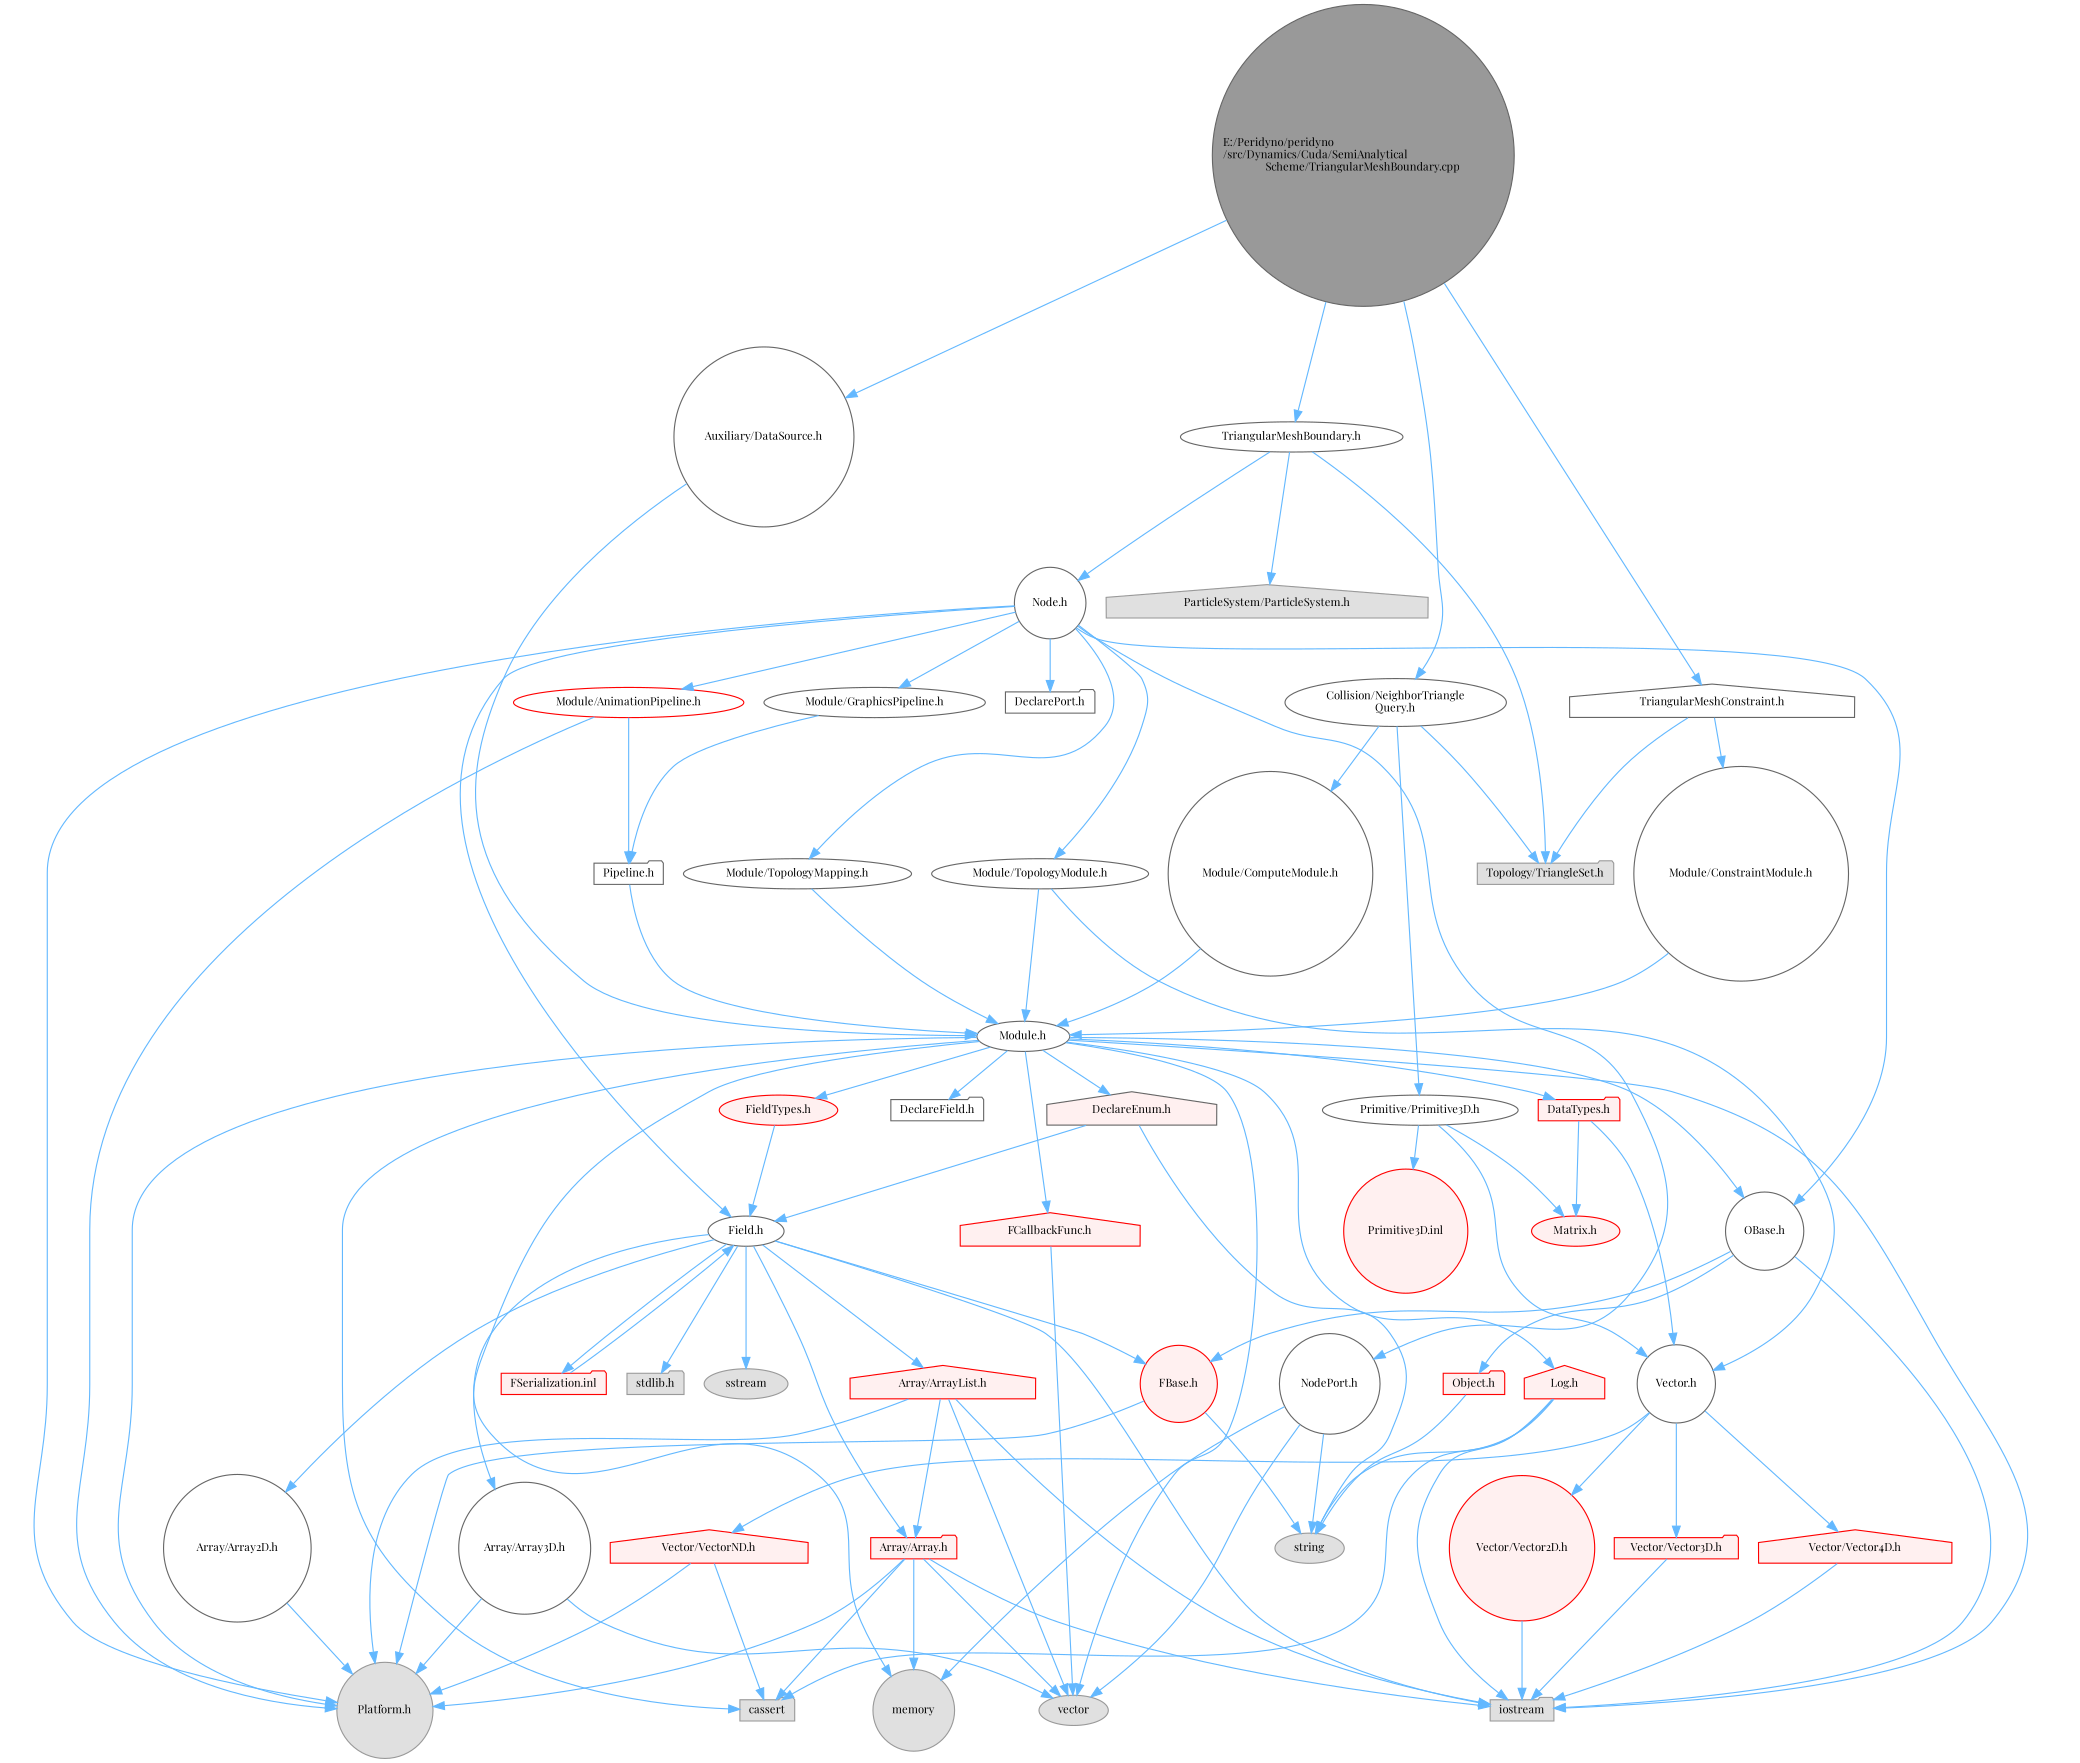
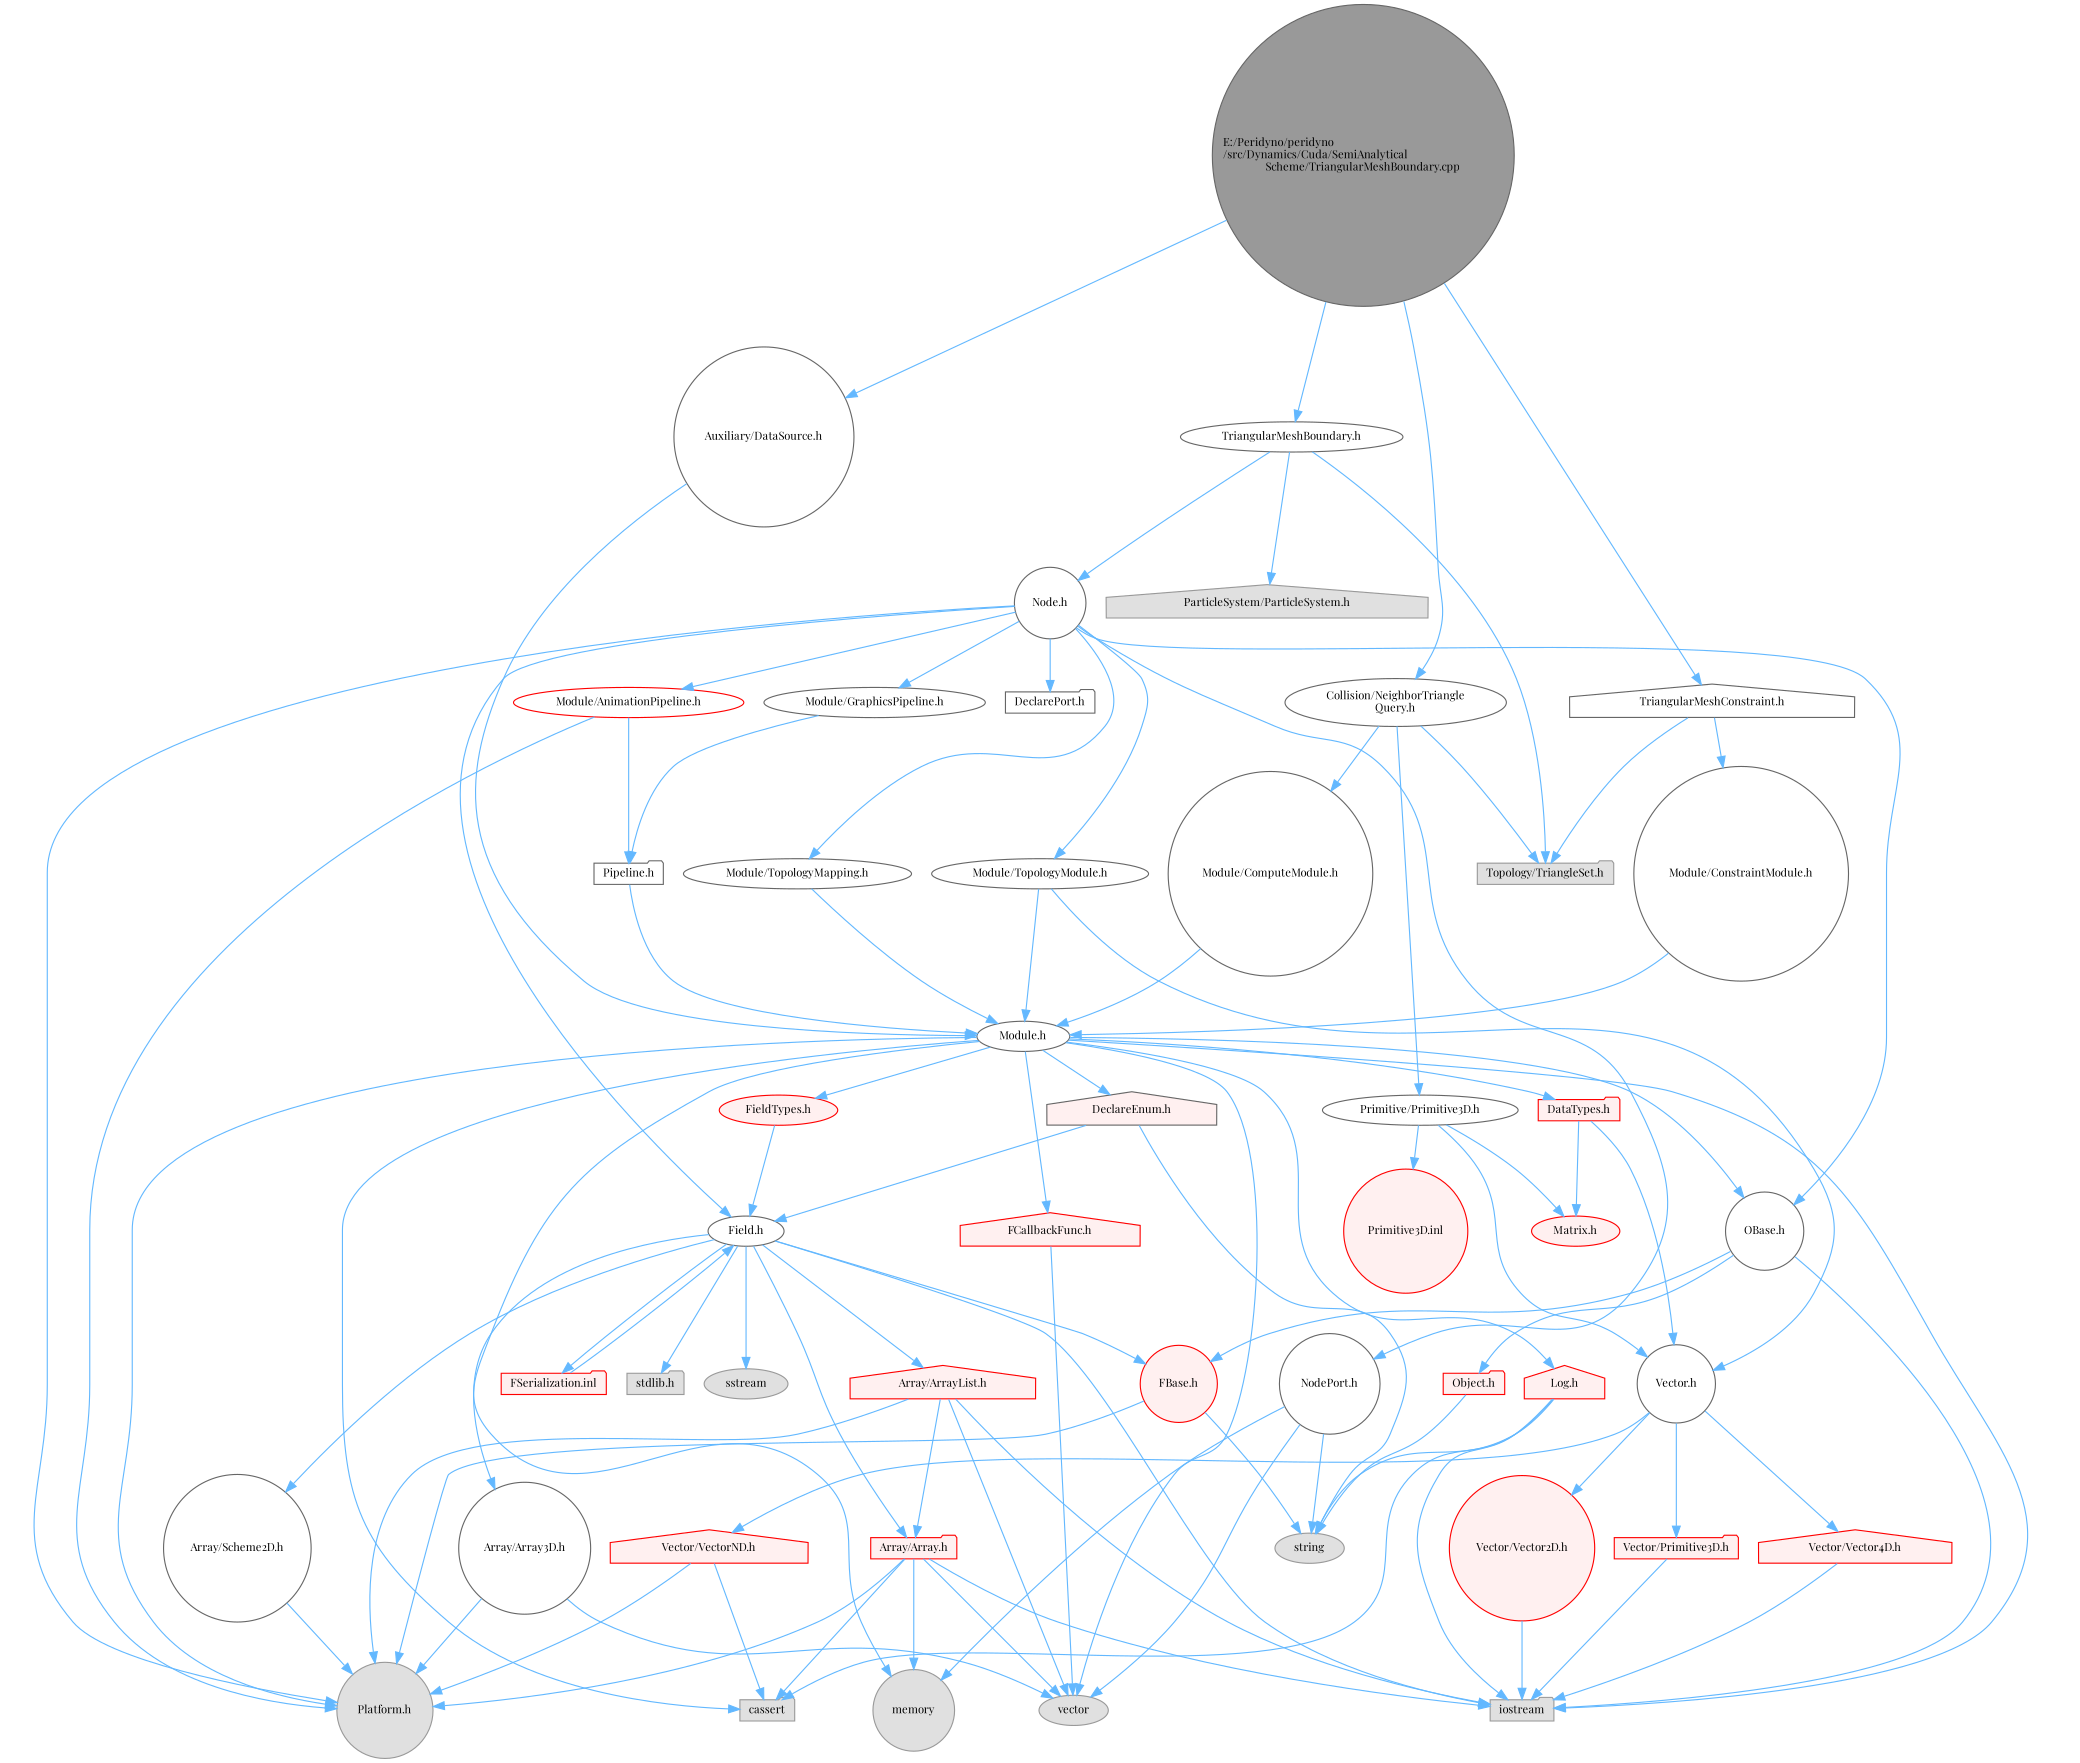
node "DeclareField.h": removed
node "Array/Array2D.h": label "Array/Array2D.h" -> "Array/Scheme2D.h"
node "Vector/Vector3D.h": label "Vector/Vector3D.h" -> "Vector/Primitive3D.h"
